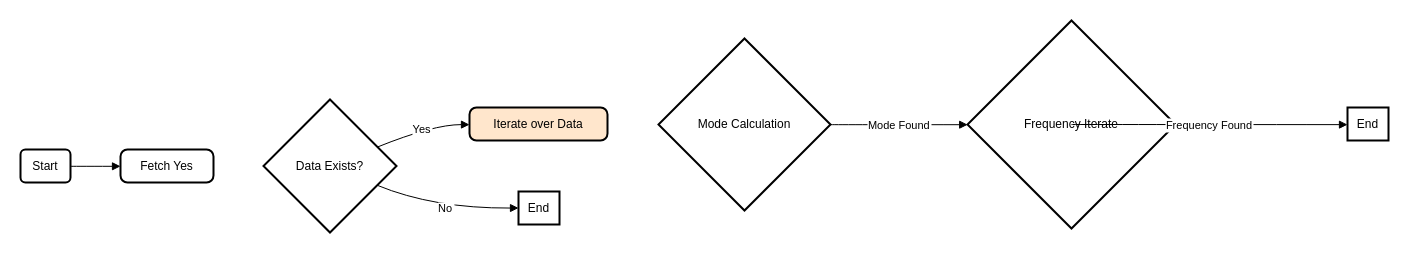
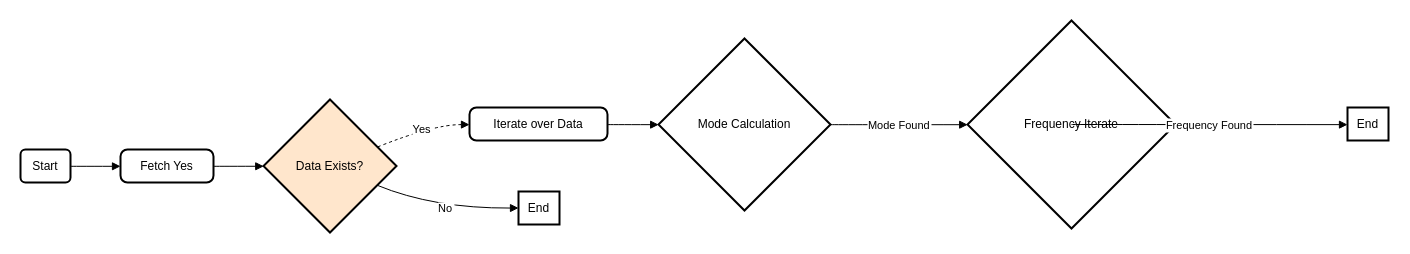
node "Iterate over Data": fillcolor #ffe6cc -> #ffffff
edge "Iterate over Data" -> "Mode Calculation": added
edge "Data Exists?" -> "Iterate over Data": style solid -> dashed
edge "Fetch Yes" -> "Data Exists?": added
node "Data Exists?": fillcolor #ffffff -> #ffe6cc
